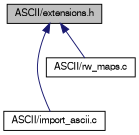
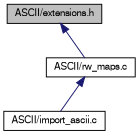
edge "ASCII/import_ascii.c" -> "ASCII/extensions.h": now "ASCII/import_ascii.c" -> "ASCII/rw_maps.c"
